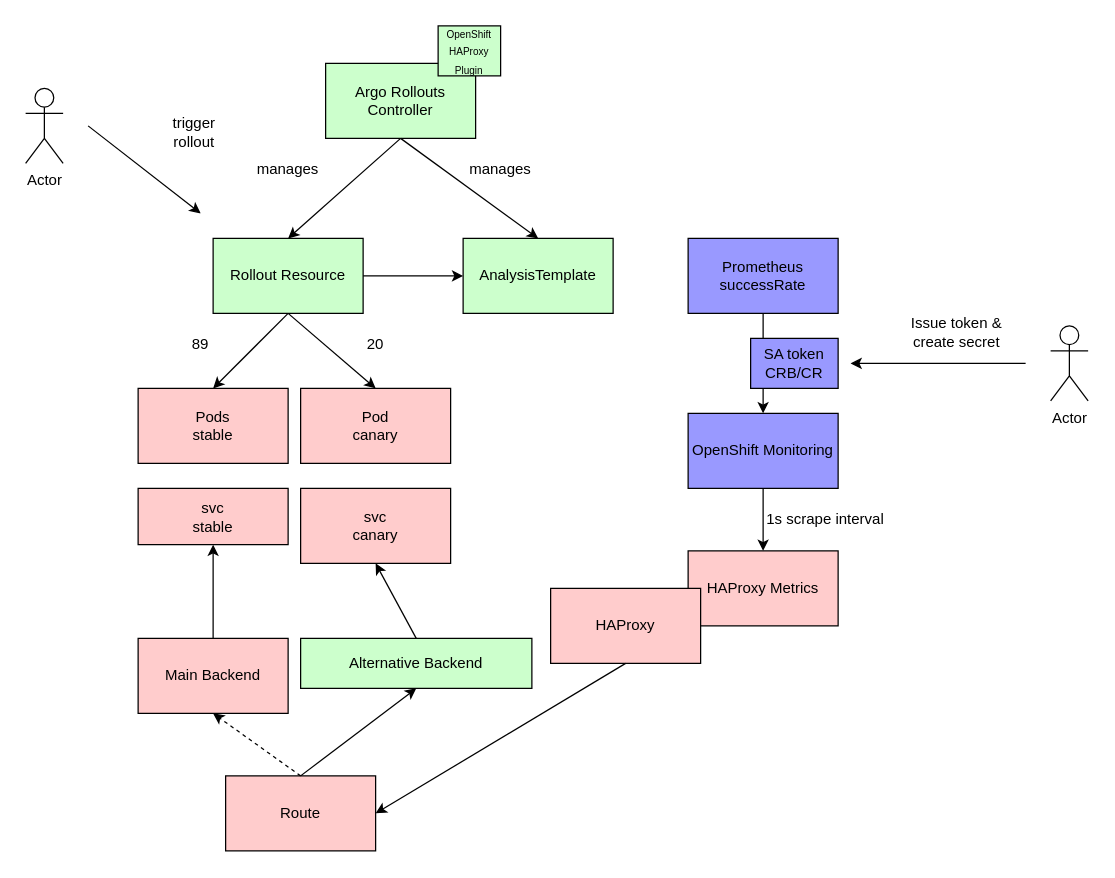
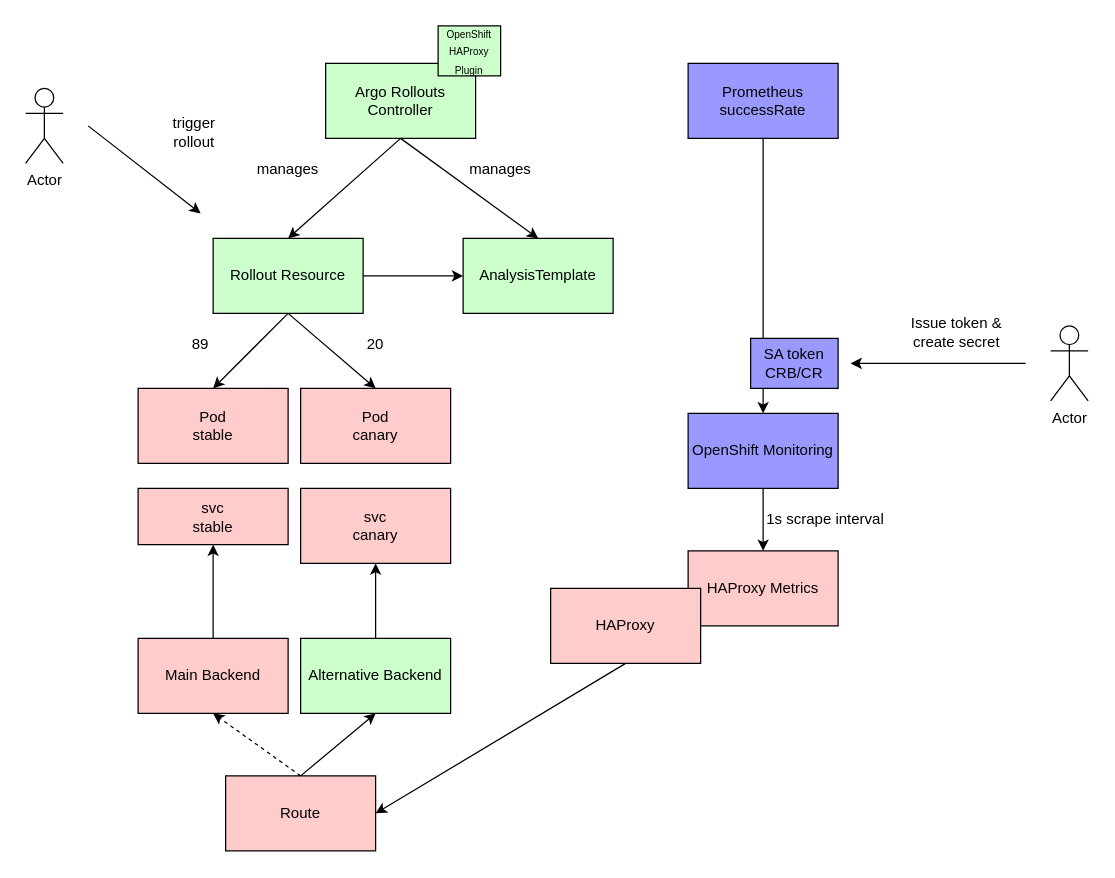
node "Prometheus successRate": moved (763, 276) -> (763, 101)
node "Pods stable": label "Pods stable" -> "Pod stable"
node "Alternative Backend": size 231x50 -> 150x75
